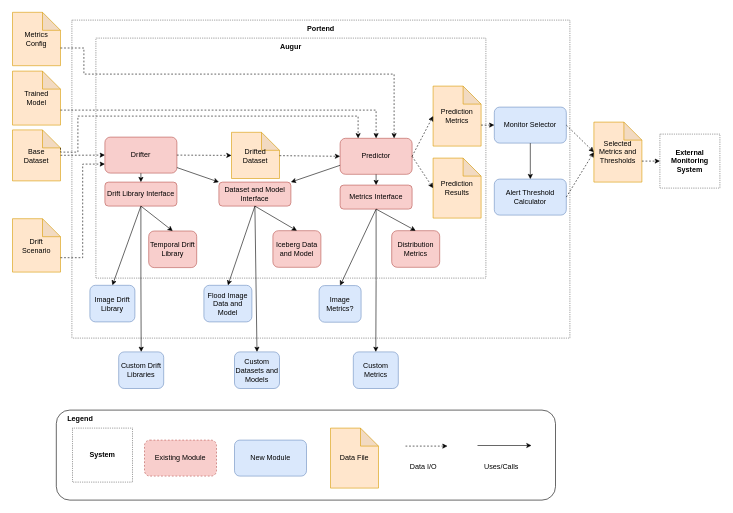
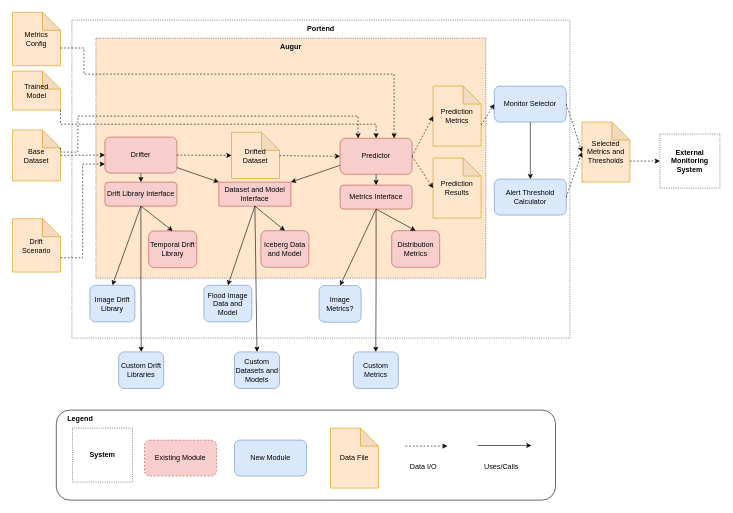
node "Trained Model": size 48x54 -> 48x39
node "Monitor Selector": moved (530, 125) -> (530, 104)
node "Selected Metrics and Thresholds": moved (618, 152) -> (606, 152)
node "Augur": fillcolor #ffffff -> #ffe6cc
node "Dataset and Model Interface": shape rounded rectangle -> rectangle
node "Iceberg Data and Model": moved (297, 249) -> (285, 249)
